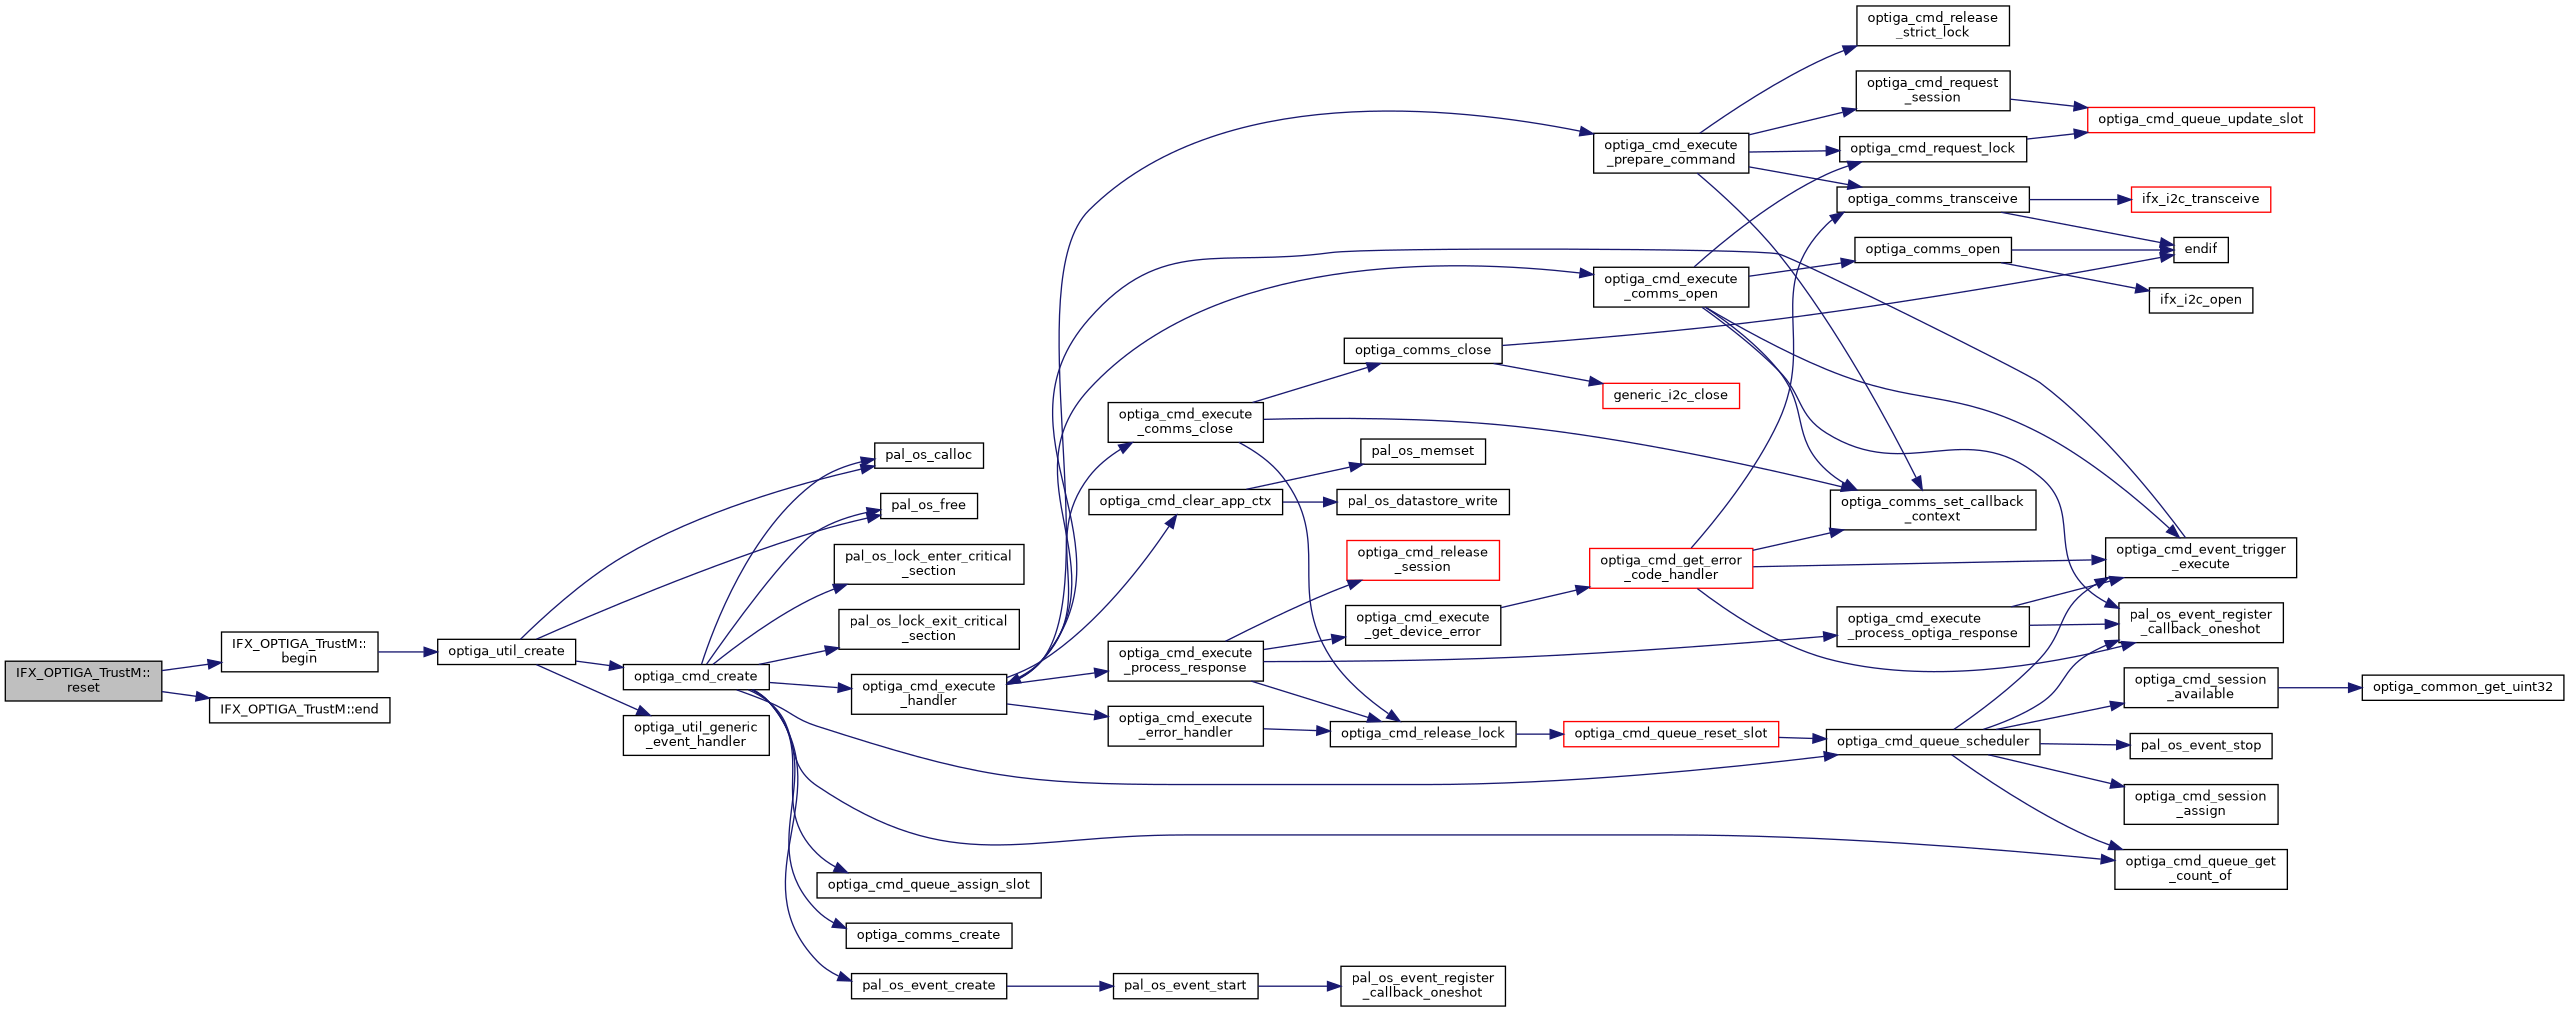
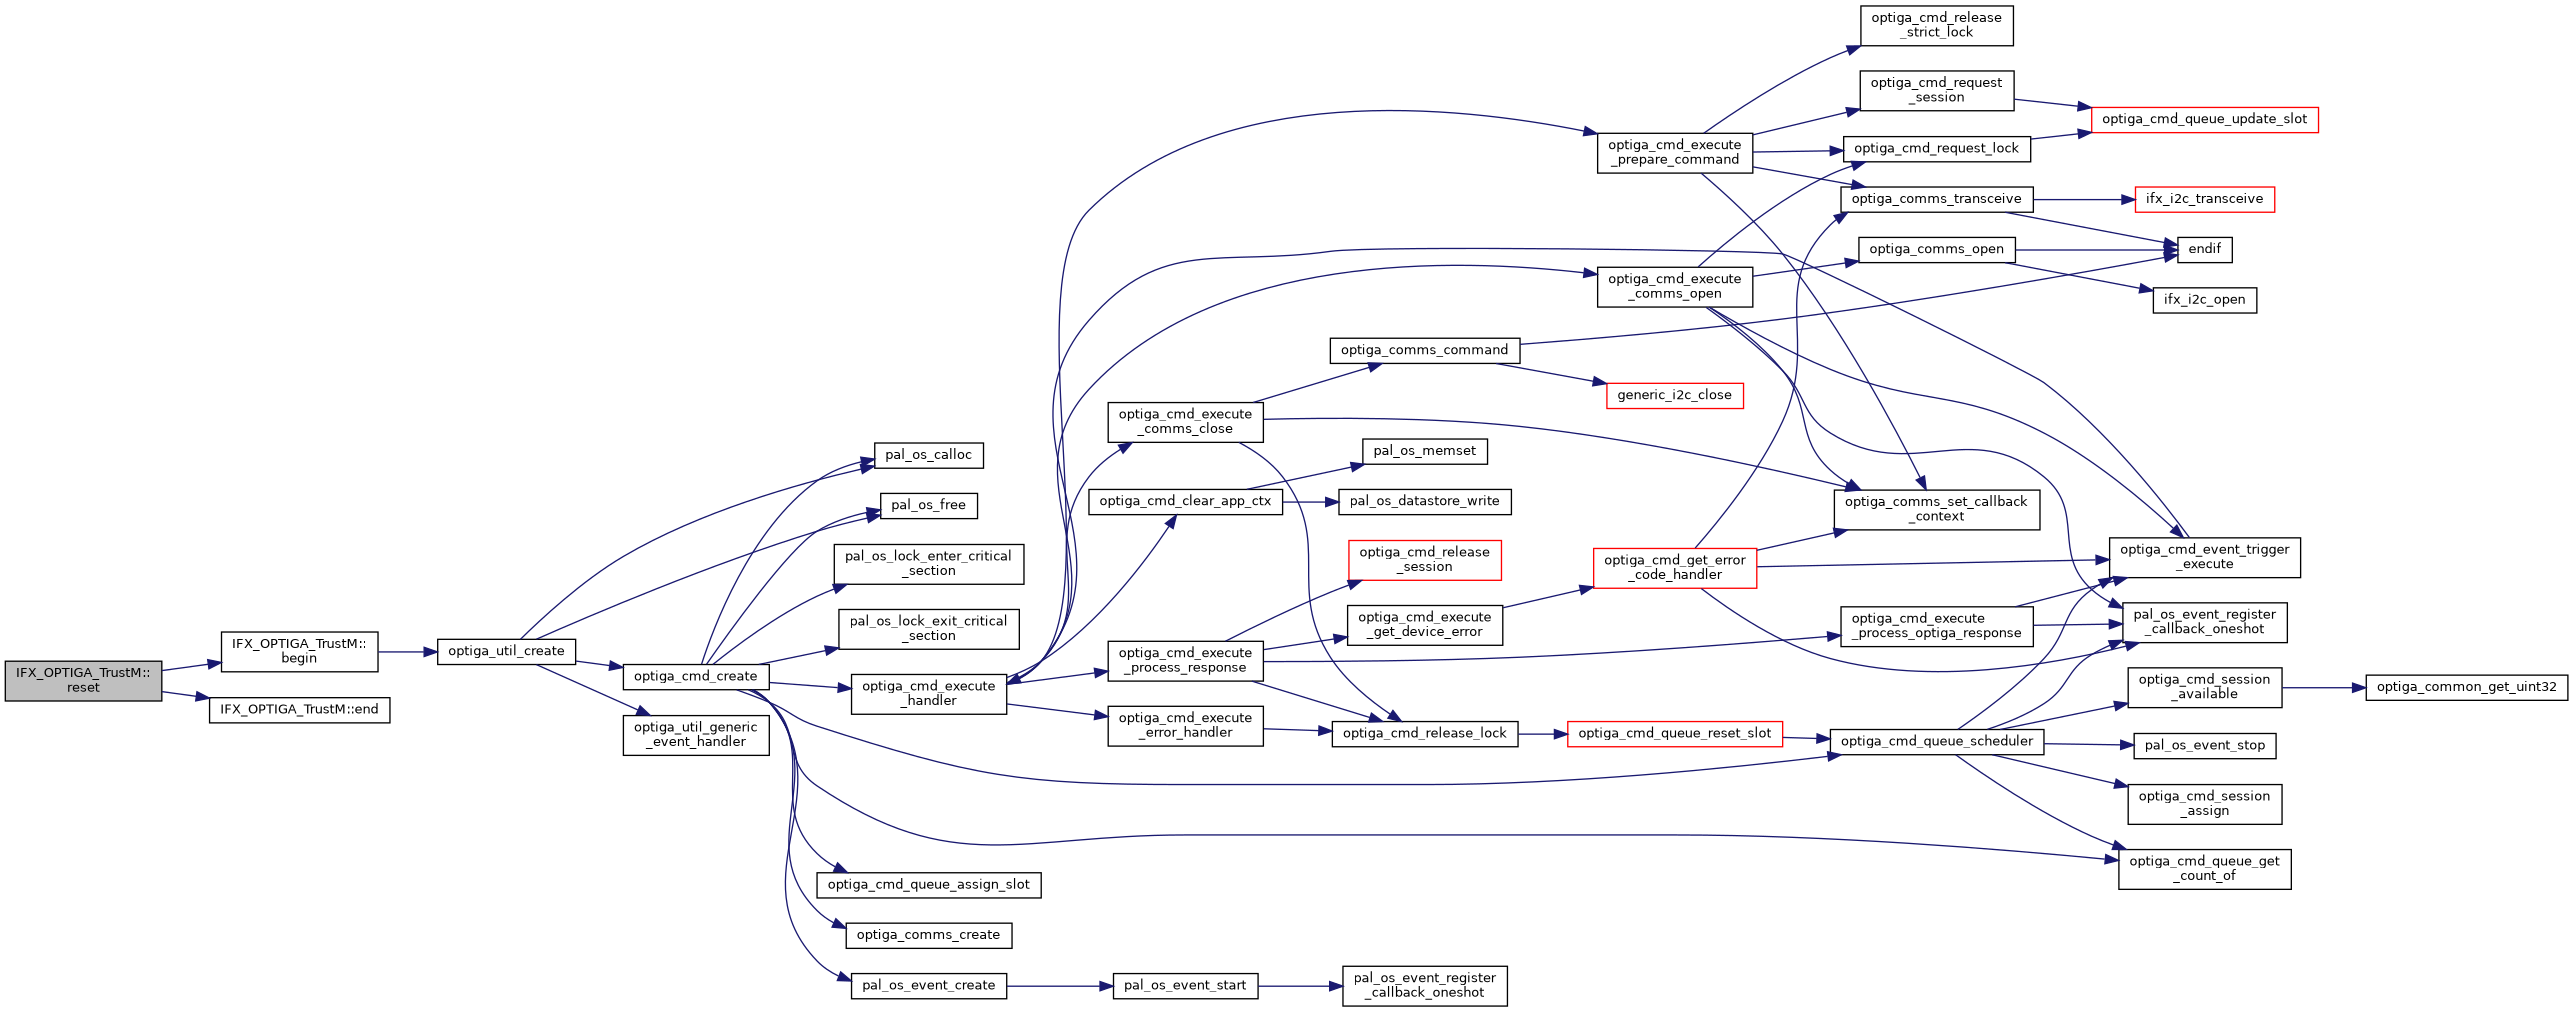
node "optiga_comms_close": label "optiga_comms_close" -> "optiga_comms_command"
